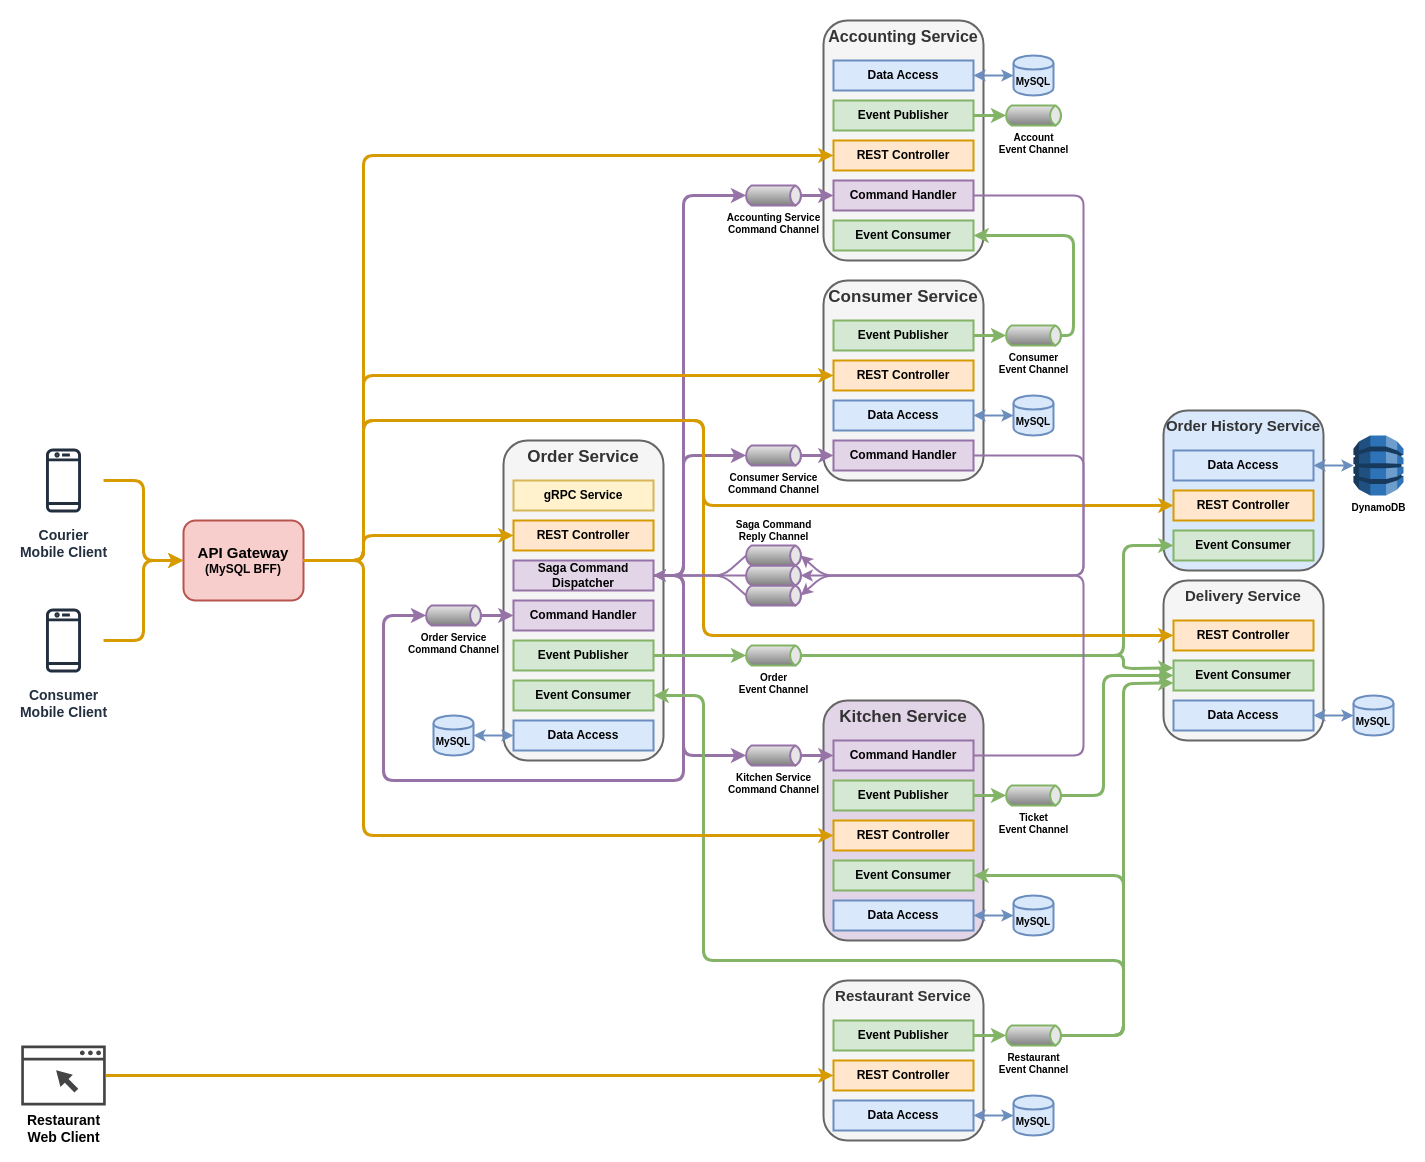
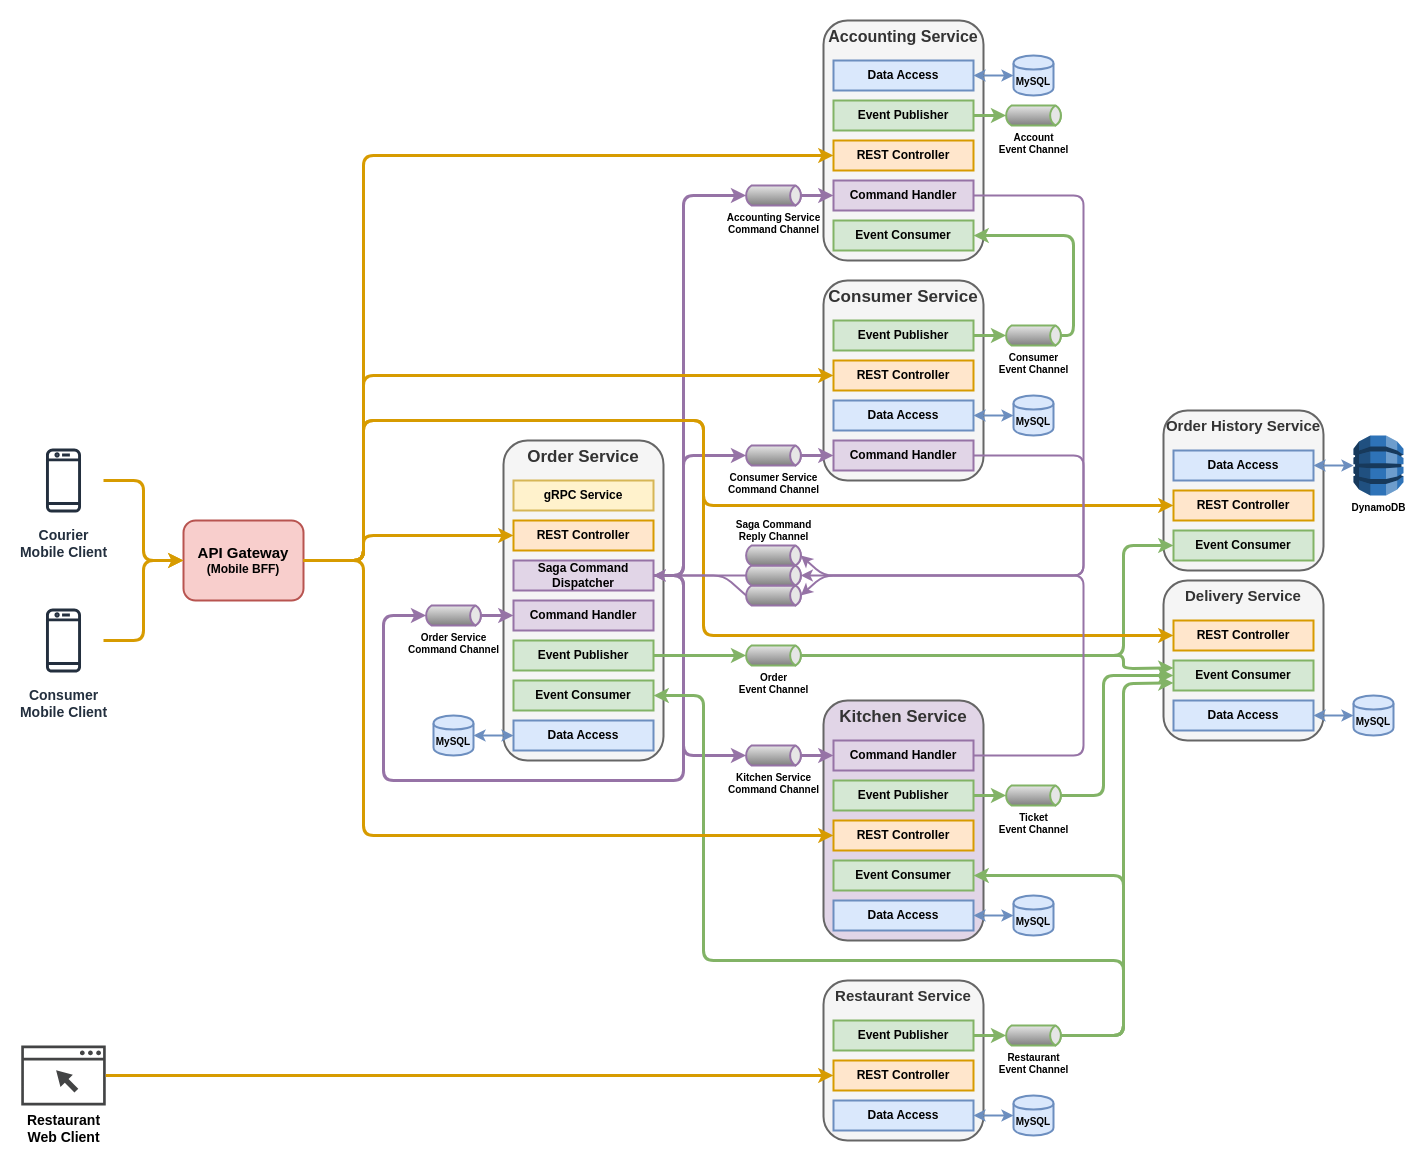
node "Order History Service": fillcolor #dae8fc -> #f5f5f5
node "API Gateway (MySQL BFF)": label "API Gateway (MySQL BFF)" -> "API Gateway (Mobile BFF)"
edge "Saga Command Reply Channel" -> "Saga Command Dispatcher": removed
